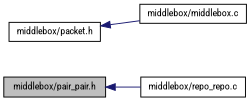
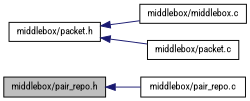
node "middlebox/packet.c": added
node "middlebox/pair_pair.h": label "middlebox/pair_pair.h" -> "middlebox/pair_repo.h"
node "middlebox/repo_repo.c": label "middlebox/repo_repo.c" -> "middlebox/pair_repo.c"
